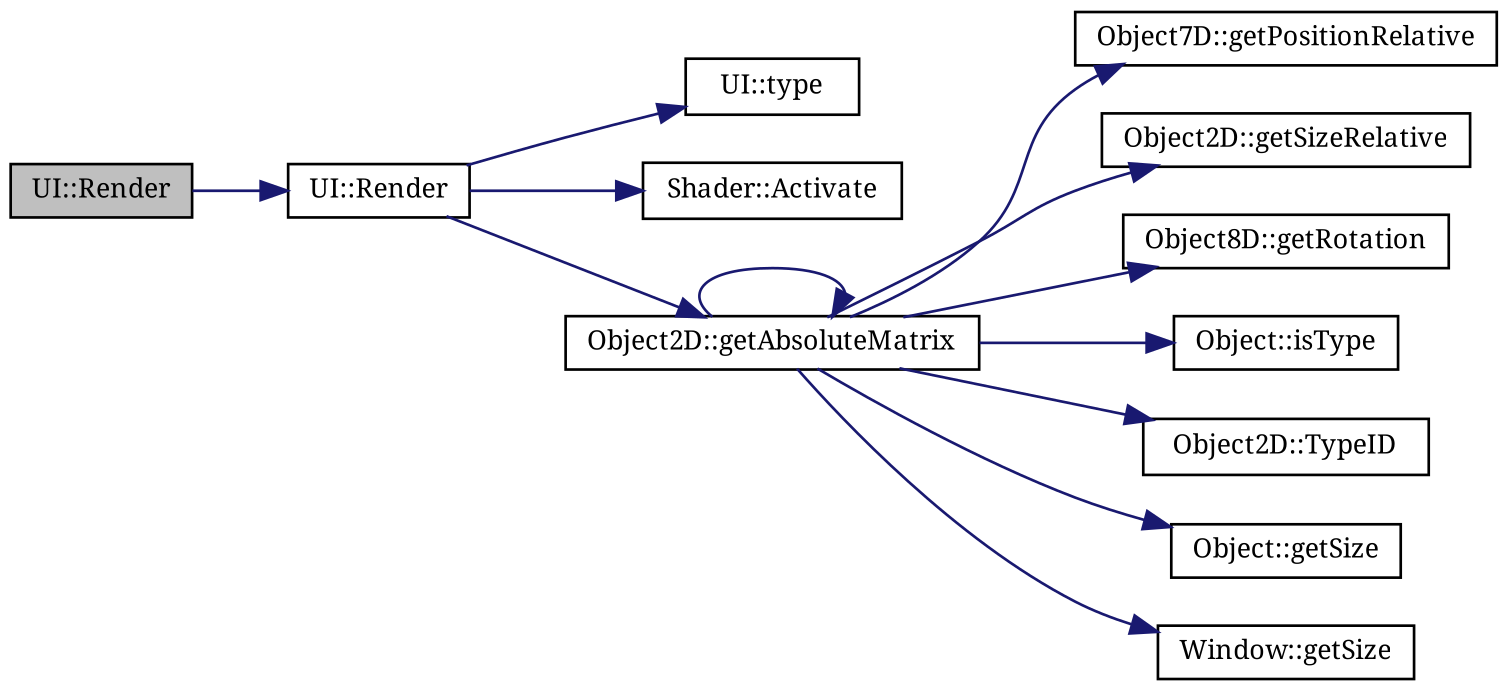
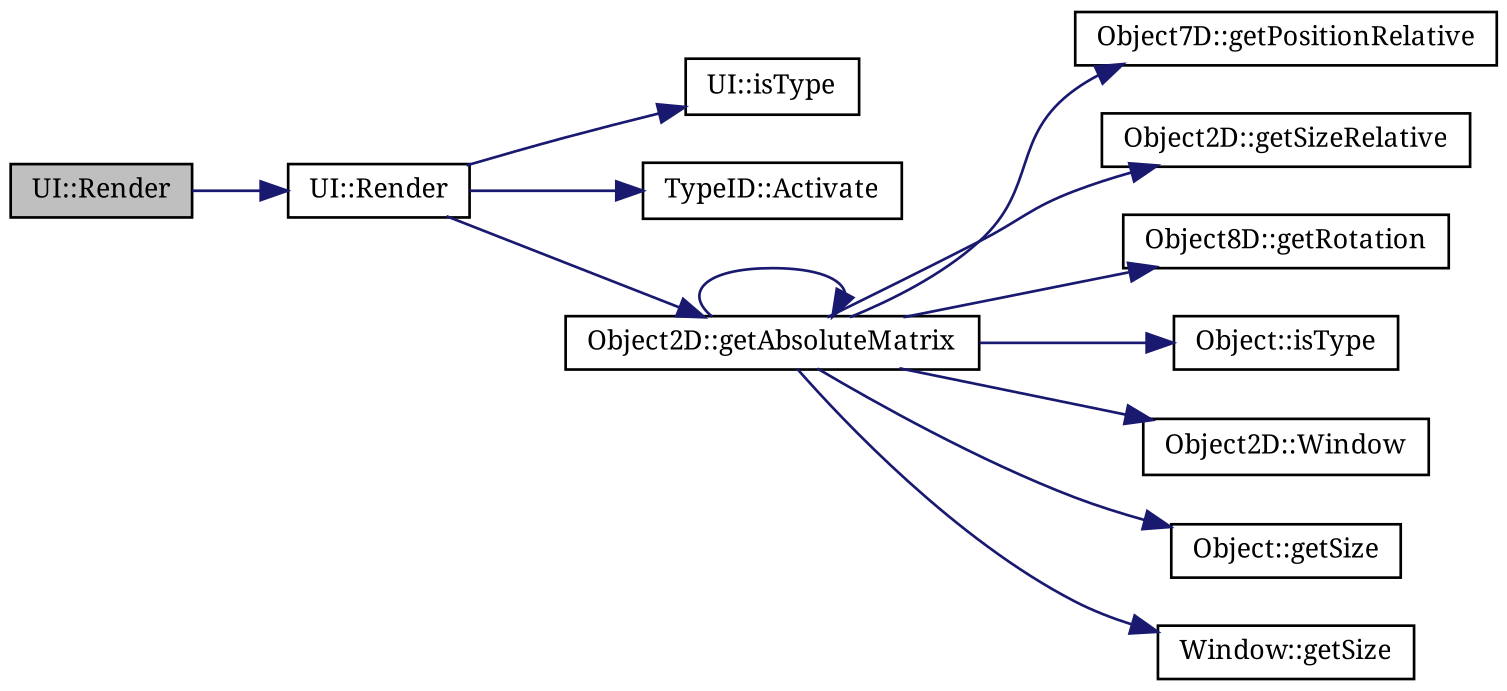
node "UI::type": label "UI::type" -> "UI::isType"
node "Shader::Activate": label "Shader::Activate" -> "TypeID::Activate"
node "Object2D::TypeID": label "Object2D::TypeID" -> "Object2D::Window"
